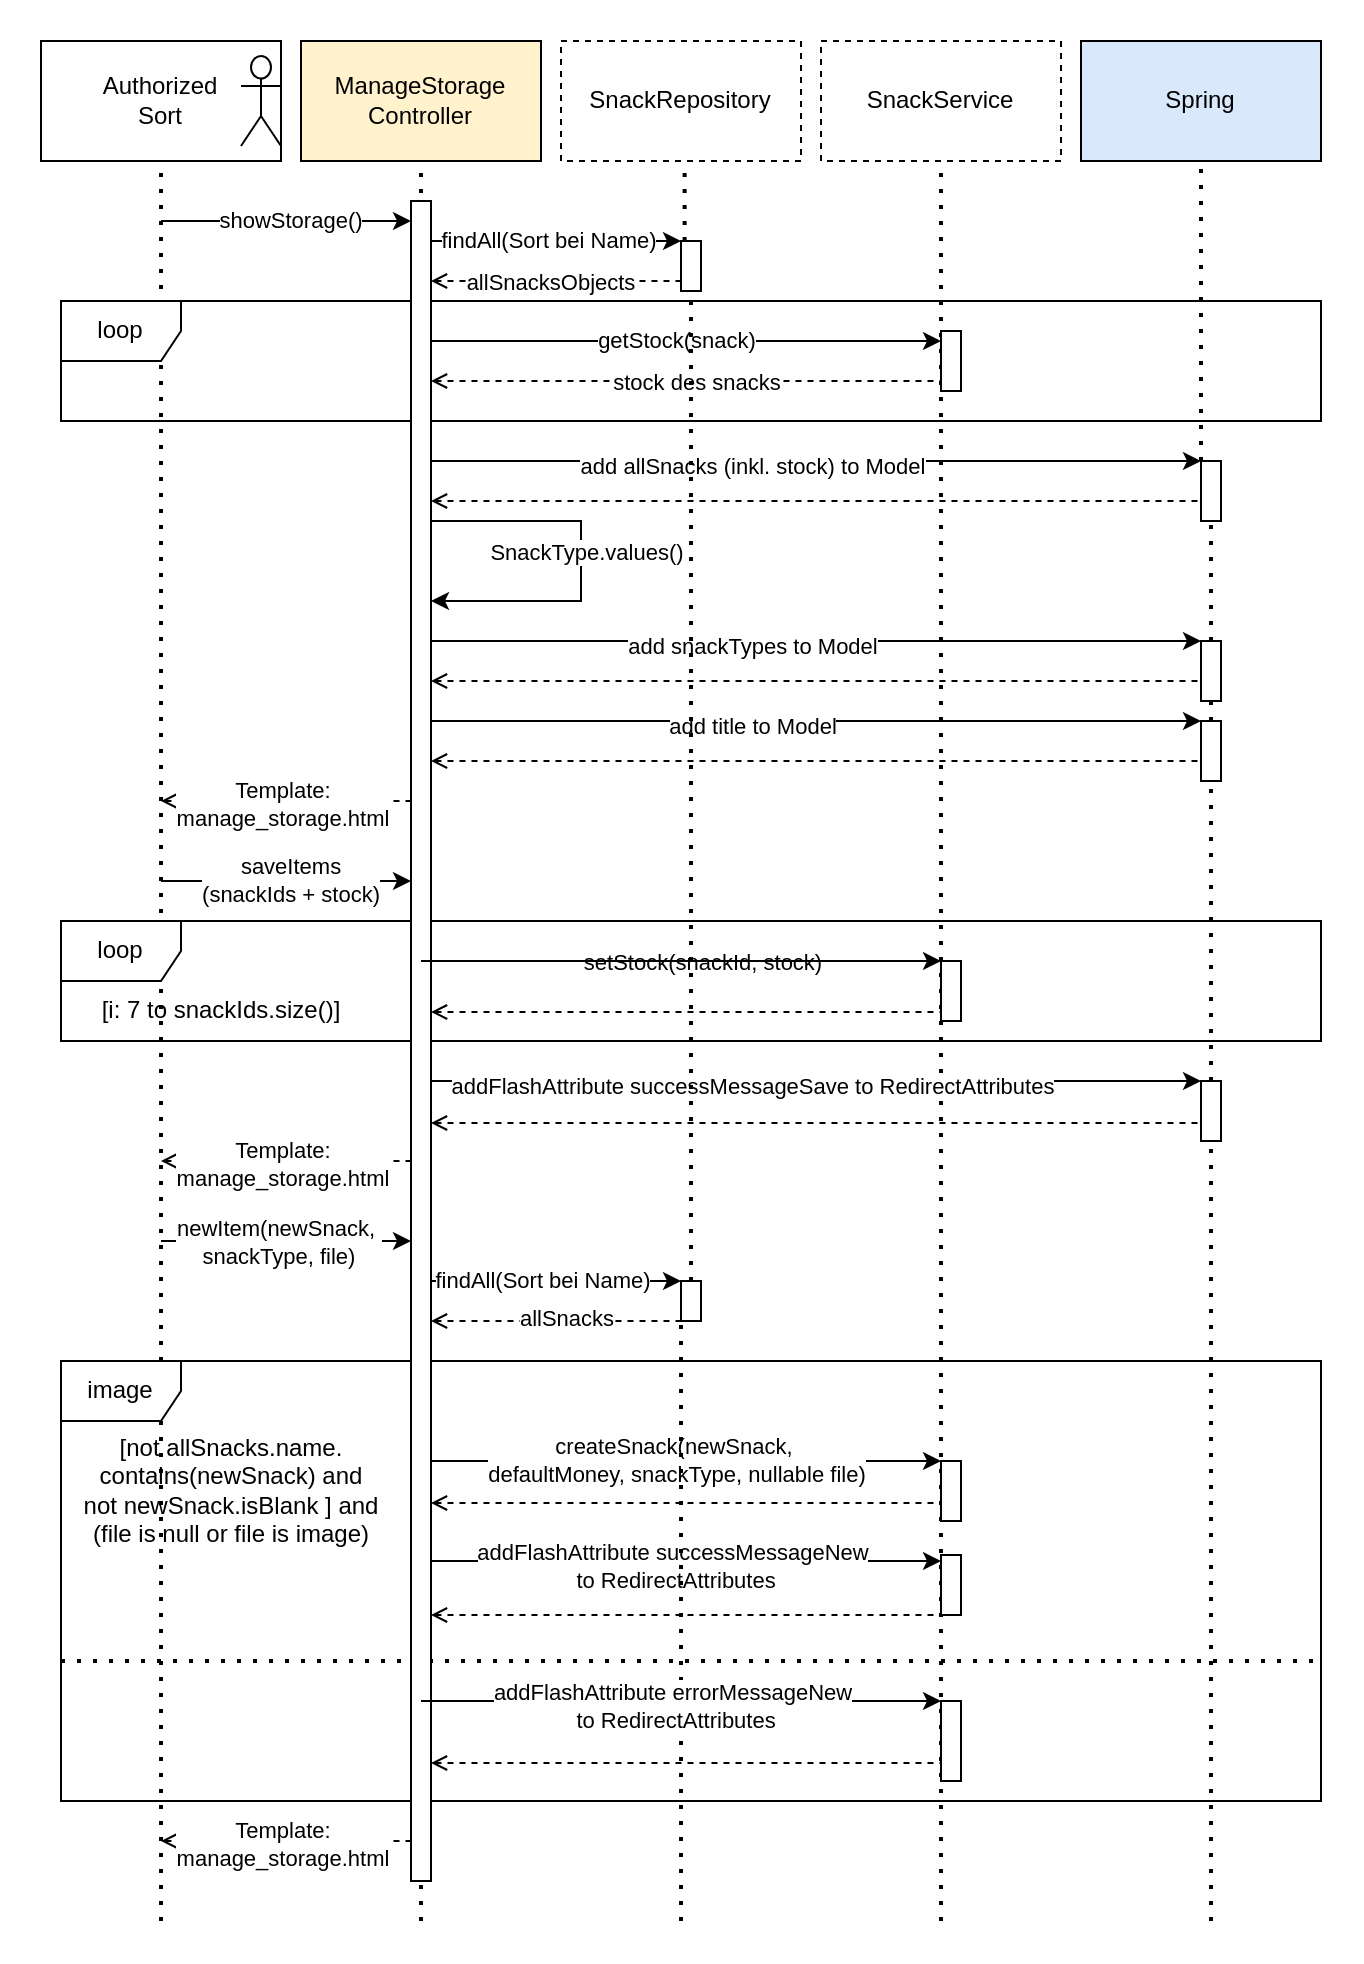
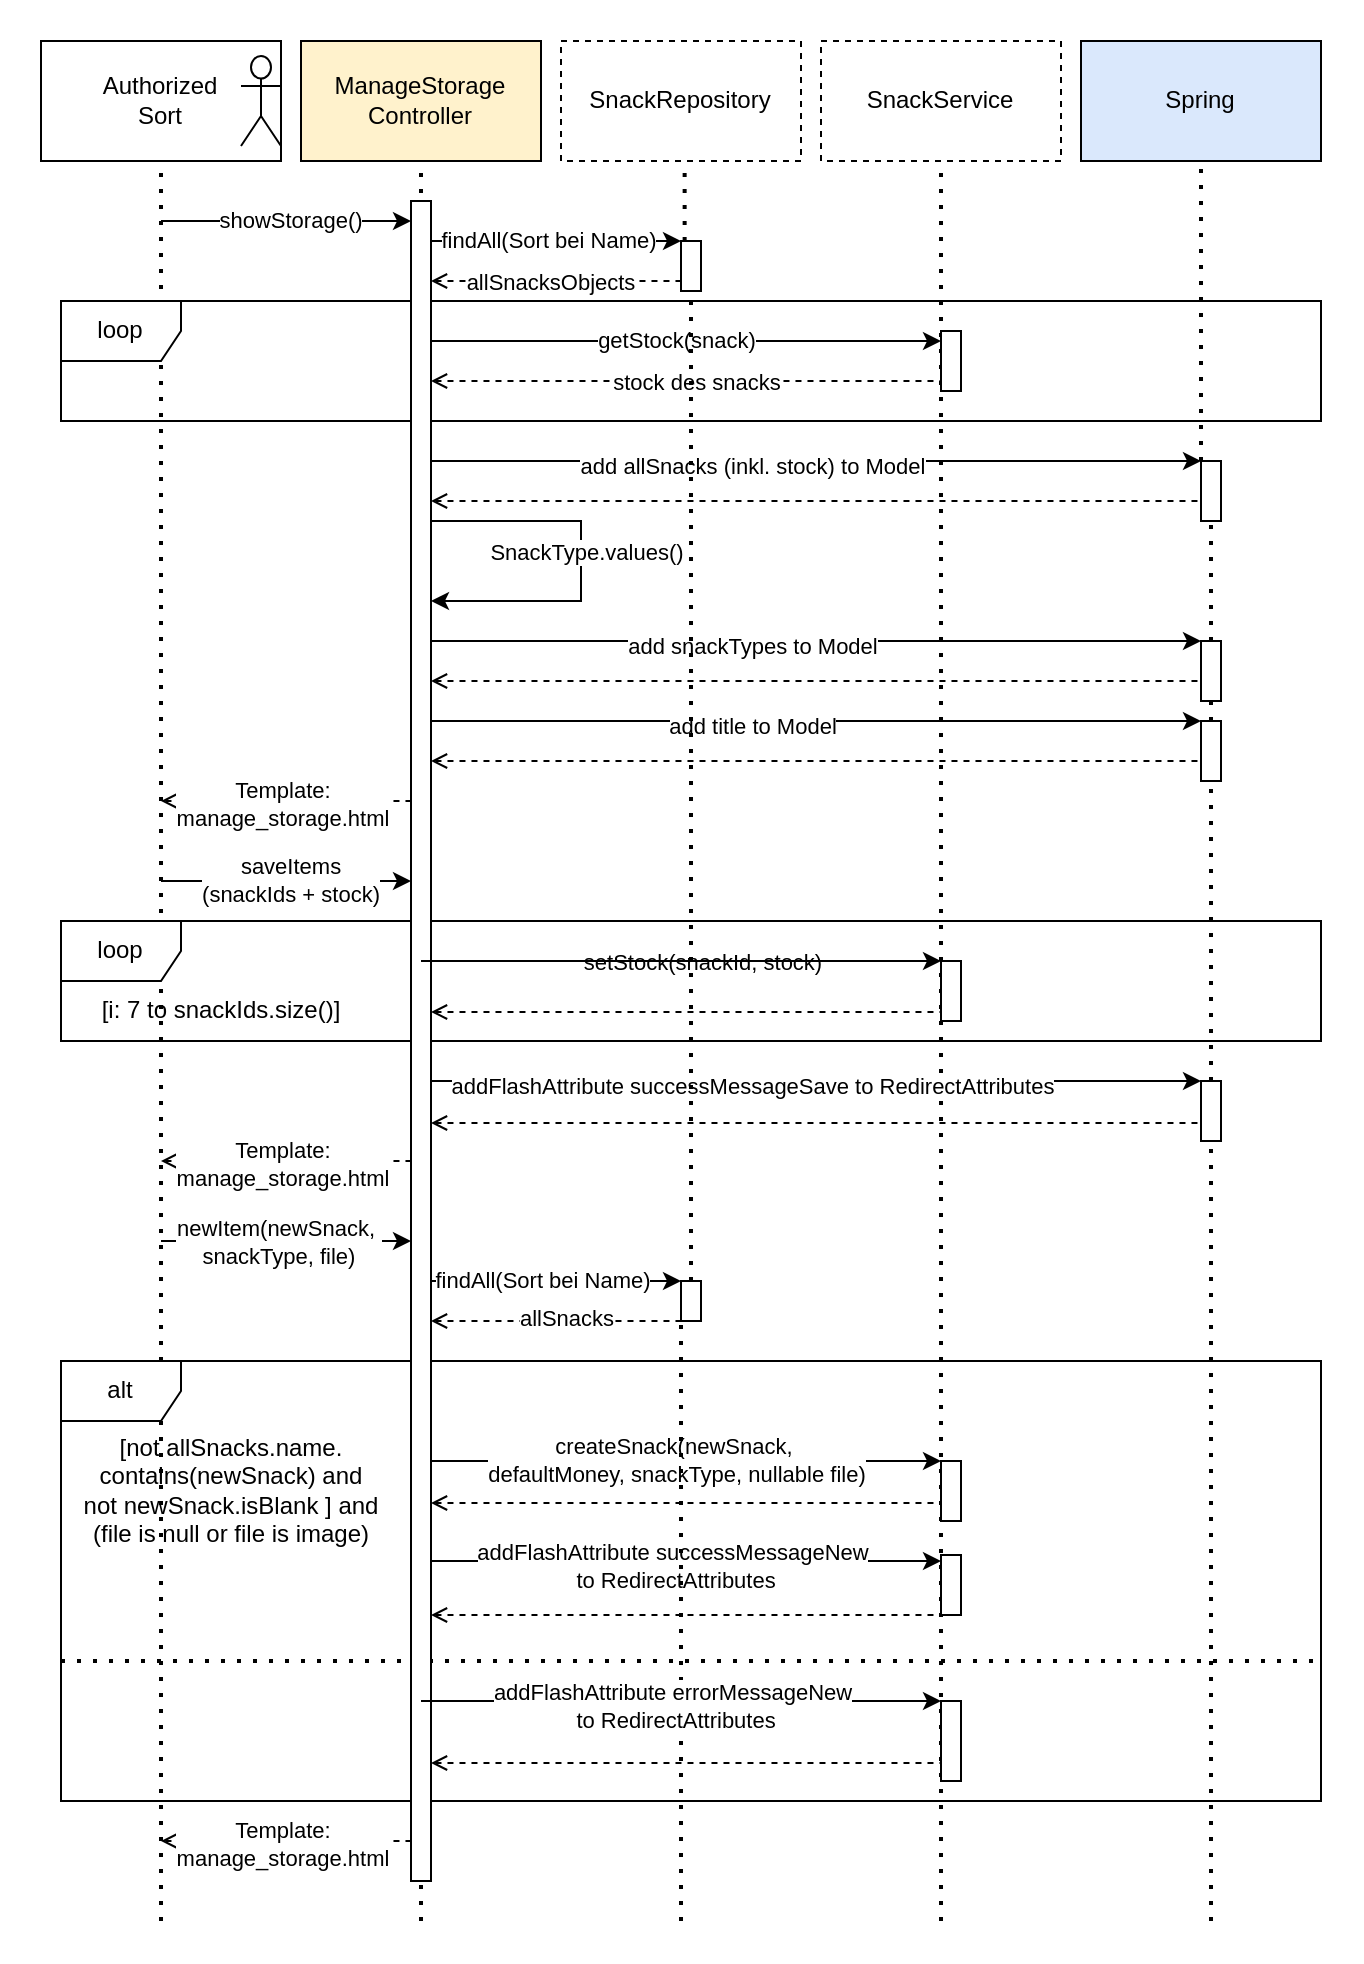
node "image": label "image" -> "alt"
